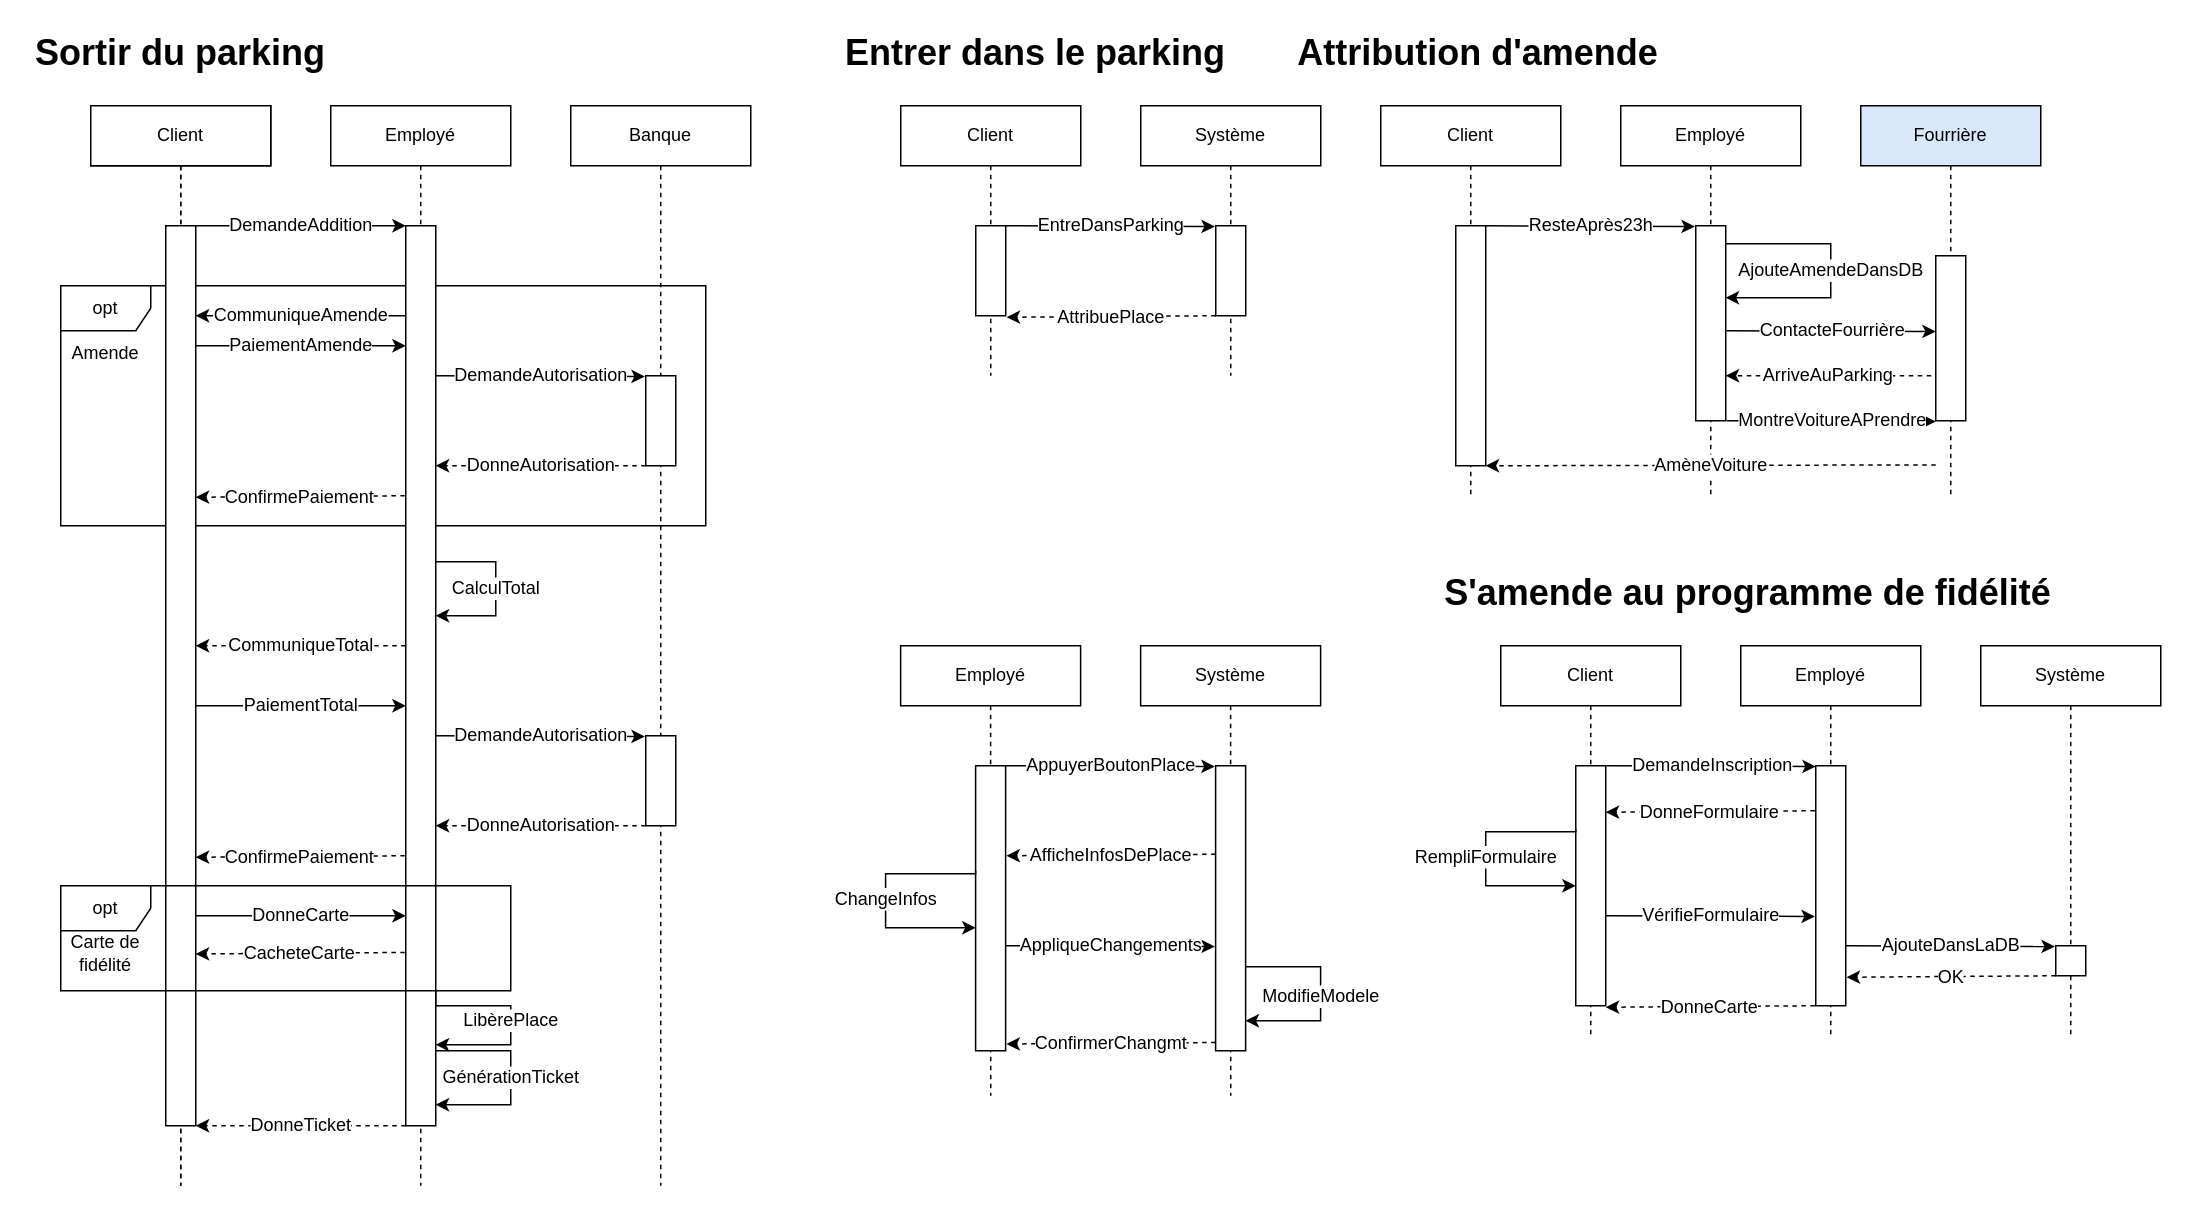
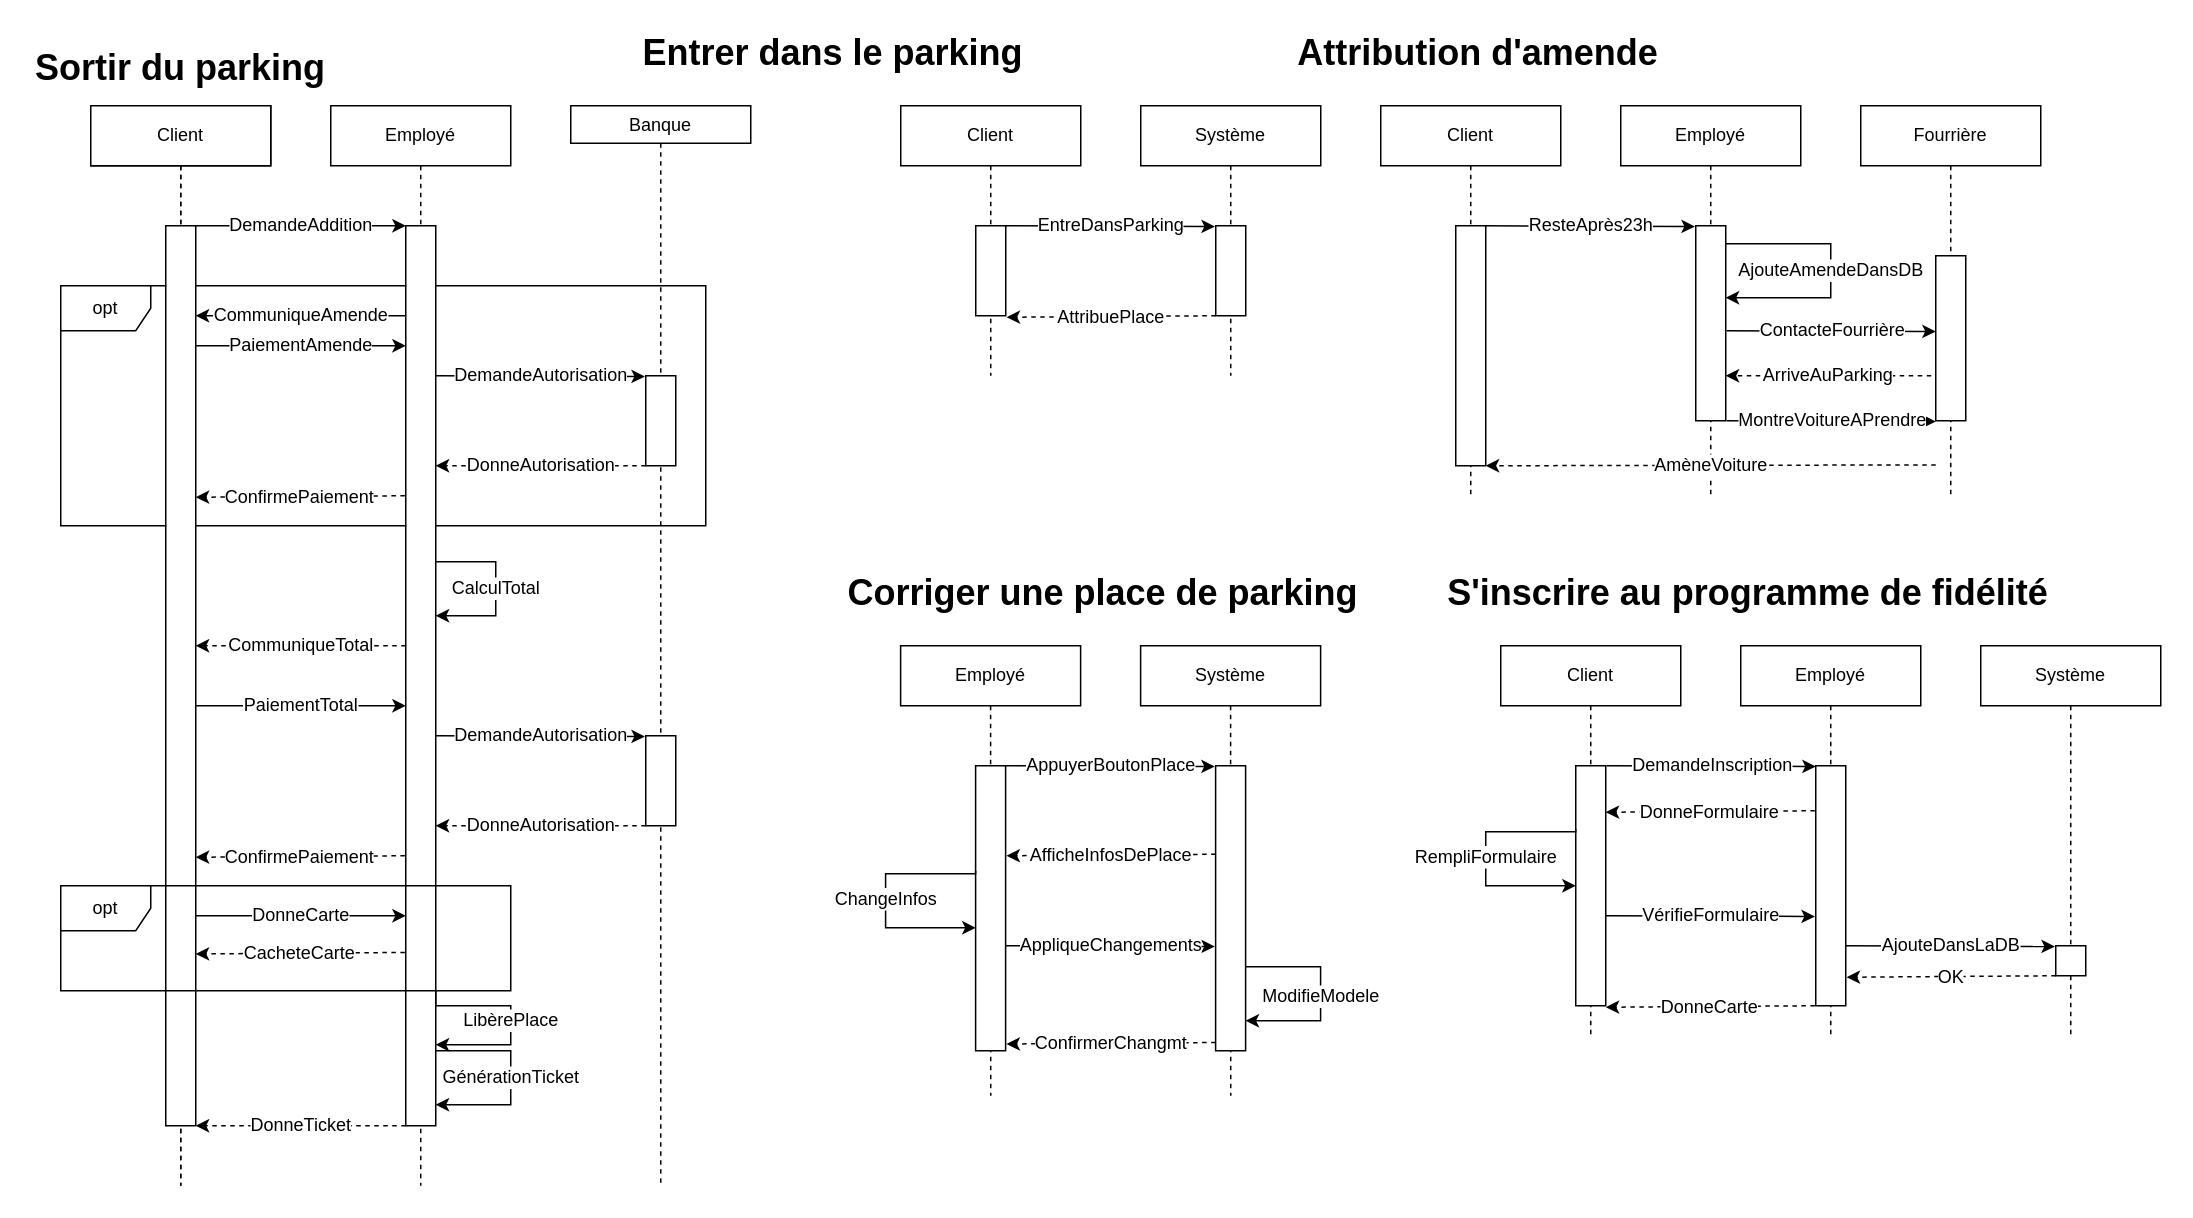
node "Sortir du parking": moved (181, 53) -> (181, 68)
node "Entrer dans le parking": moved (1036, 53) -> (833, 53)
node "Banque": size 180x60 -> 180x38
node "Fourrière": fillcolor #dae8fc -> #ffffff
node "Amende": removed
node "Corriger une place de parking": added
node "S'amende au programme de fidélité": label "S'amende au programme de fidélité" -> "S'inscrire au programme de fidélité"
node "Carte de fidélité": removed
